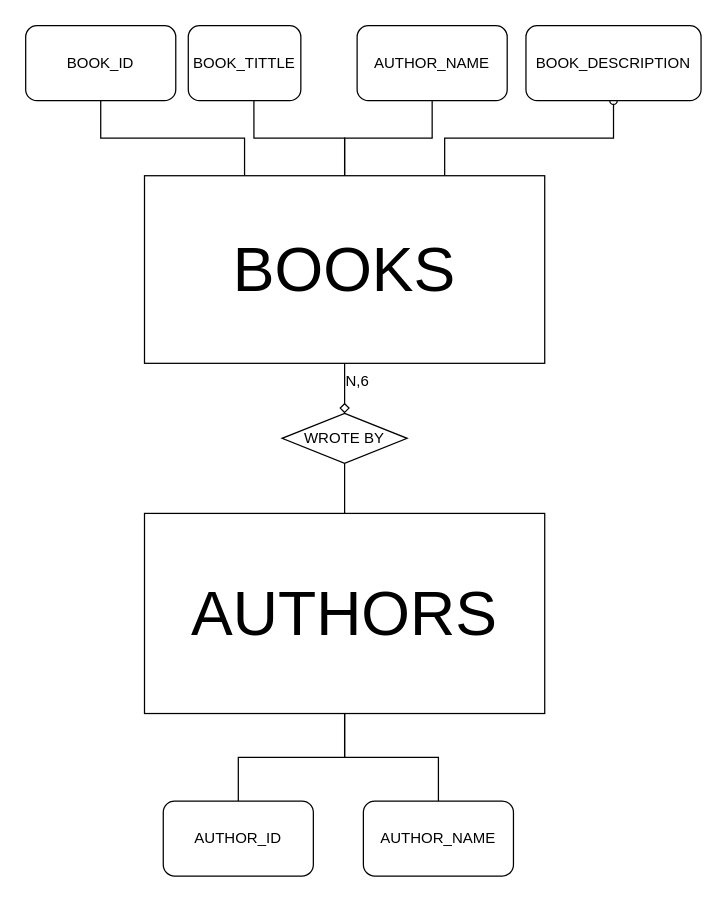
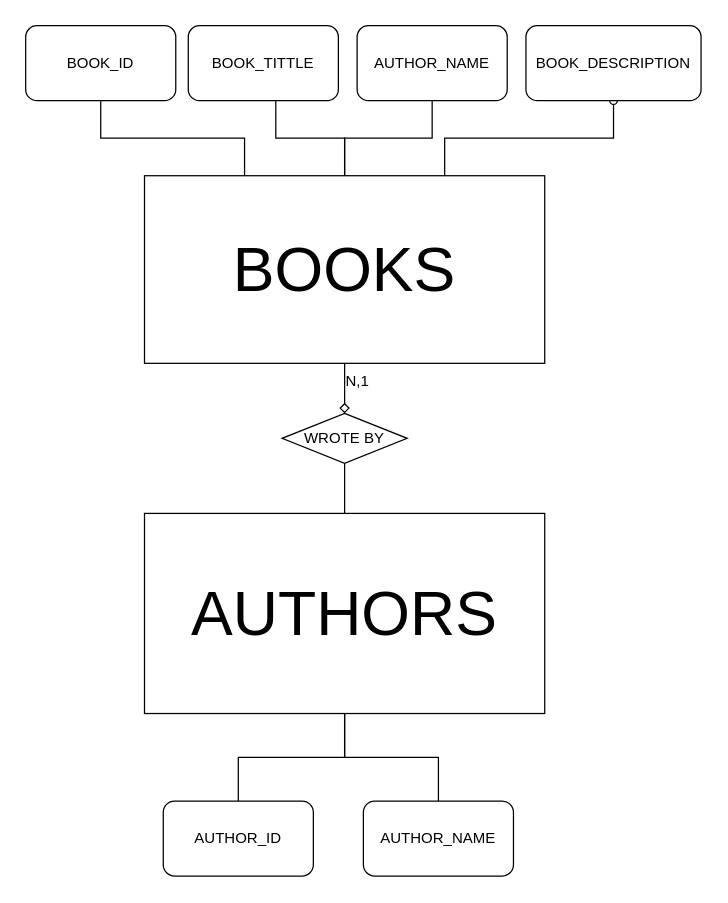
node "BOOK_TITTLE": size 113x75 -> 150x75
node "N,6": label "N,6" -> "N,1"
